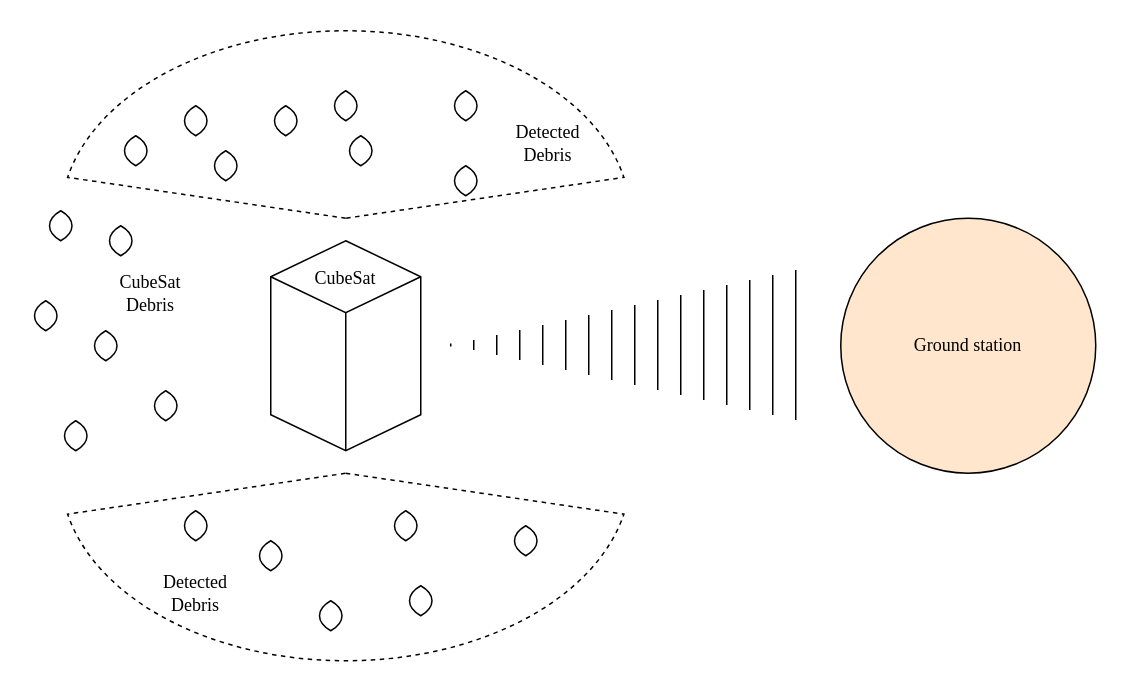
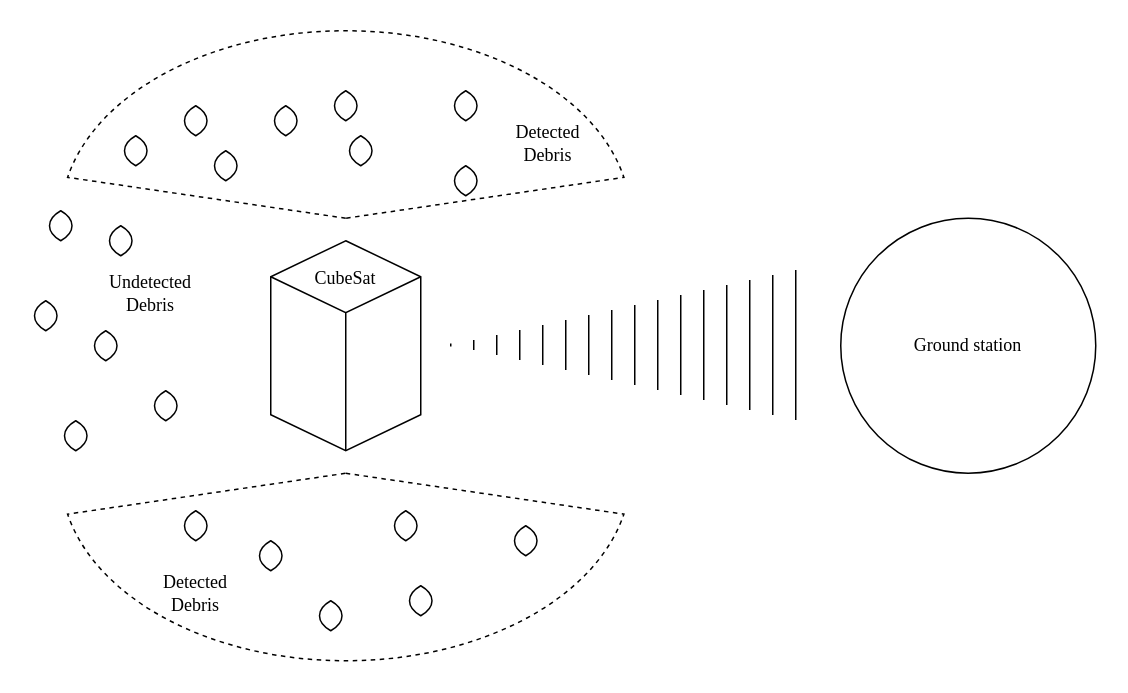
node "CubeSat Debris": label "CubeSat Debris" -> "Undetected Debris"
node "Ground station": fillcolor #ffe6cc -> #ffffff
